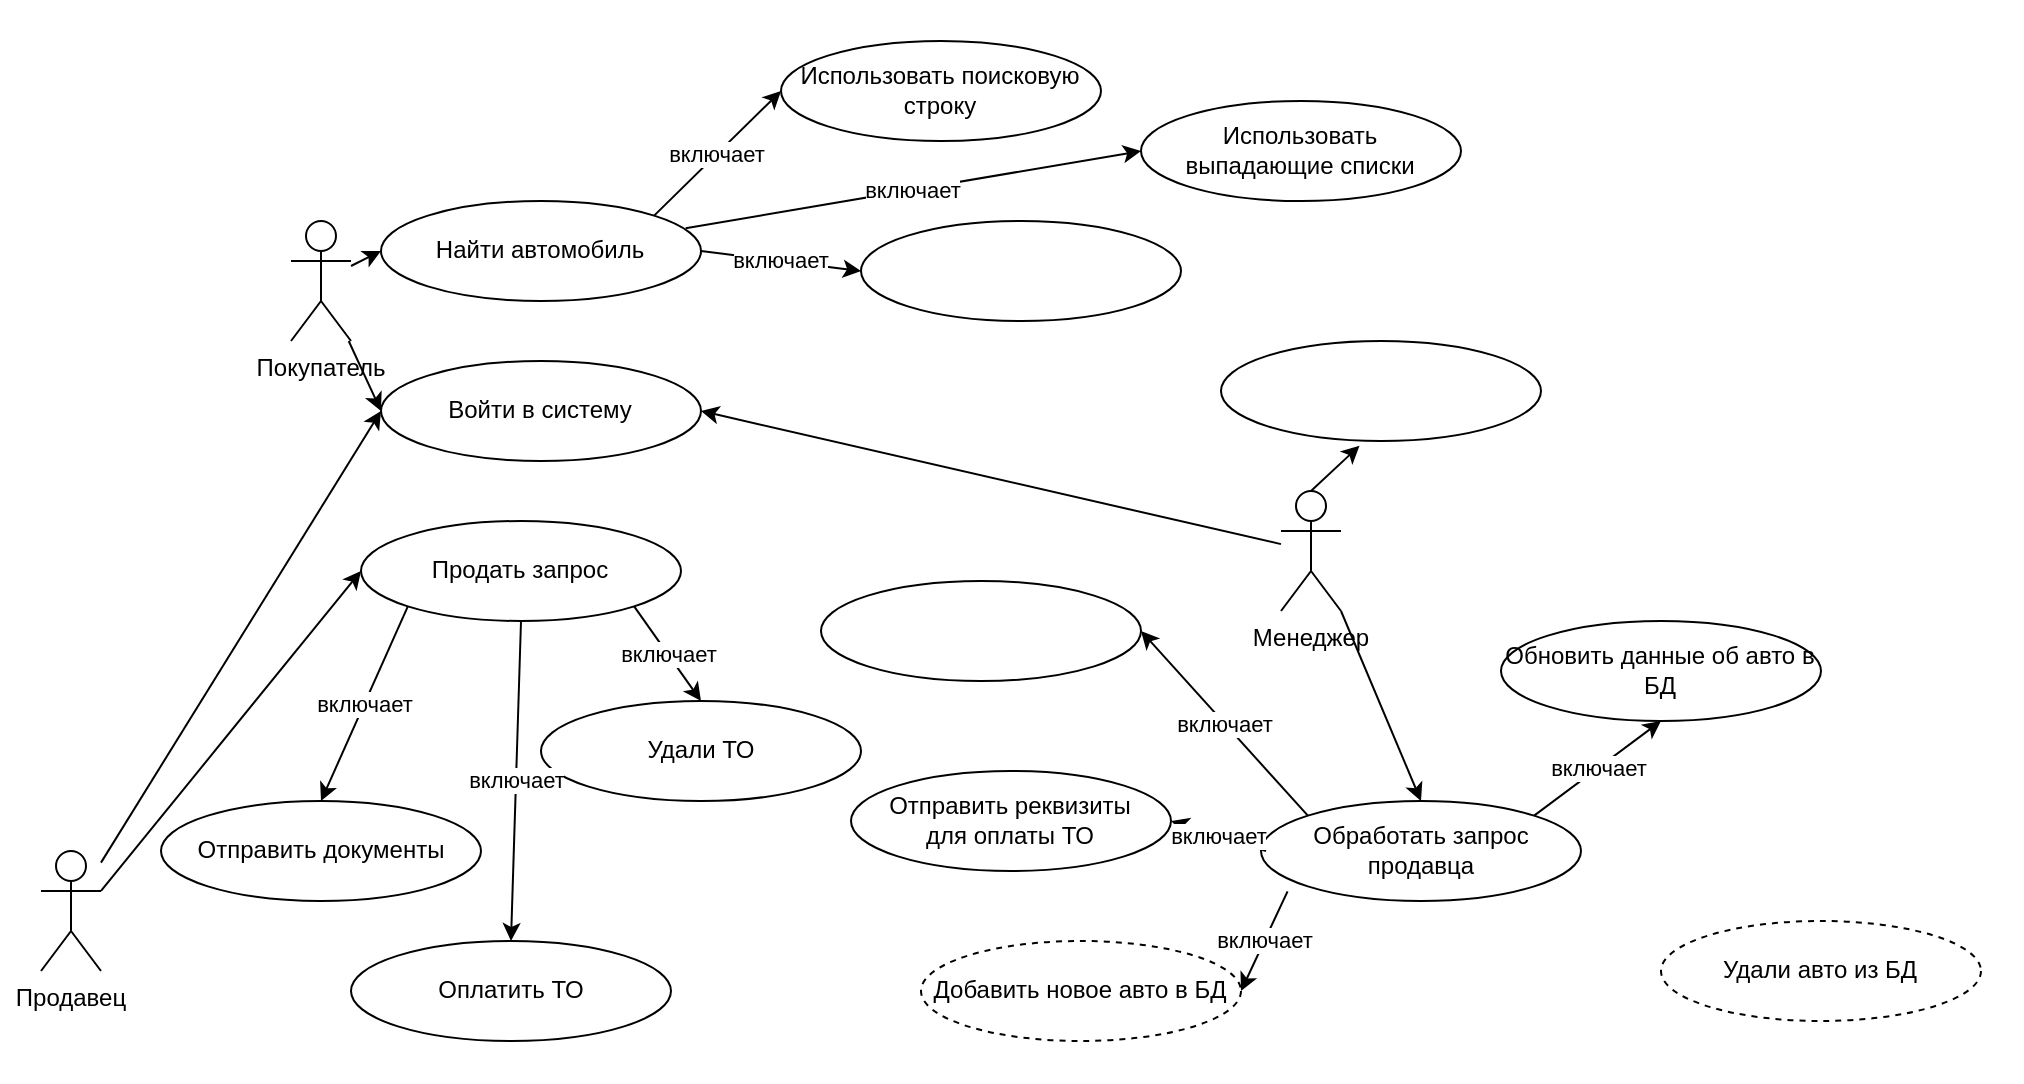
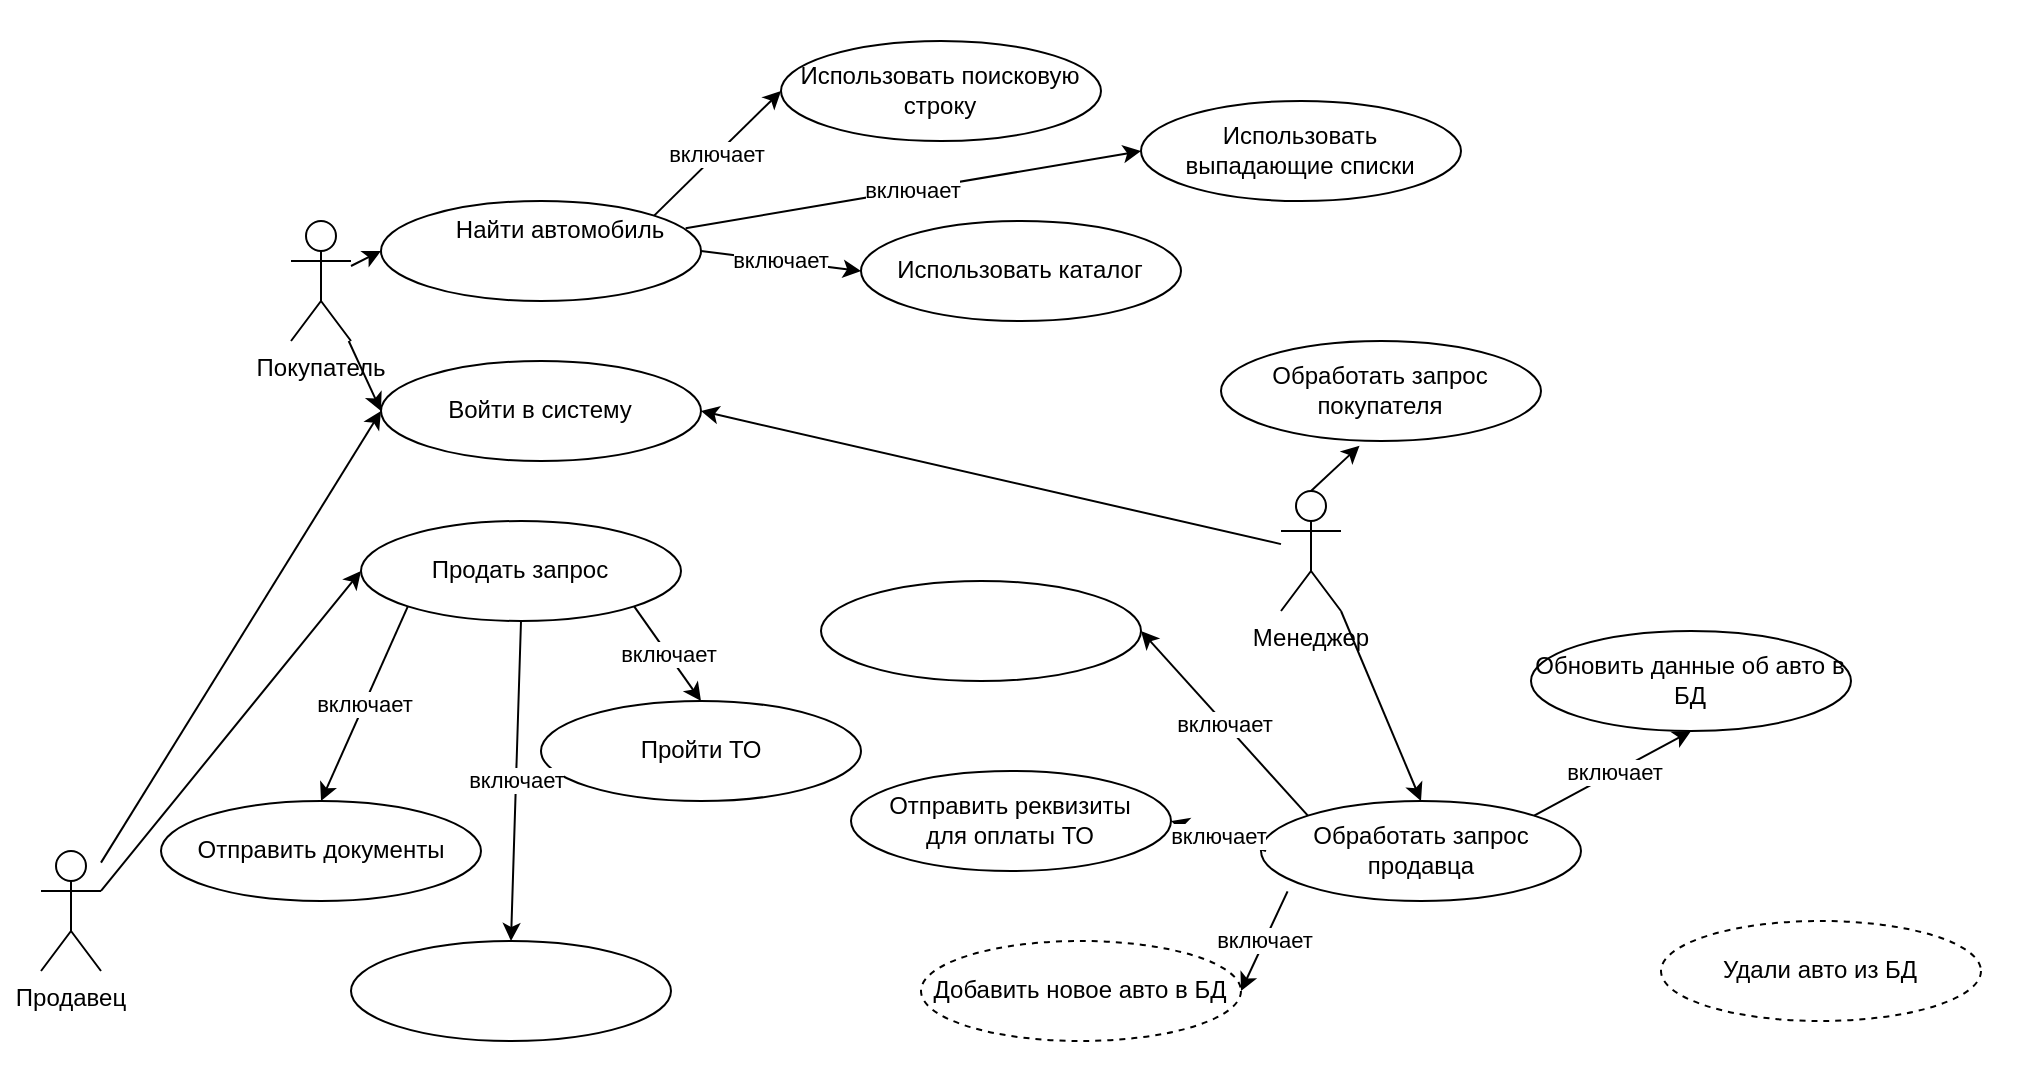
node "Найти автомобиль": moved (541, 251) -> (561, 231)
node "Использовать каталог": added
node "Обработать запрос покупателя": added
node "Обновить данные об авто в БД": moved (1661, 671) -> (1691, 681)
node "Удали ТО": label "Удали ТО" -> "Пройти ТО"
node "Оплатить ТО": removed
